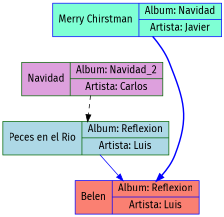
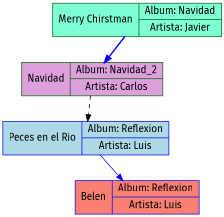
node "Merry Chirstman": color blue -> darkgreen
edge "Merry Chirstman" -> "Belen": now "Merry Chirstman" -> "Navidad"
node "Peces en el Rio": color darkgreen -> blue
